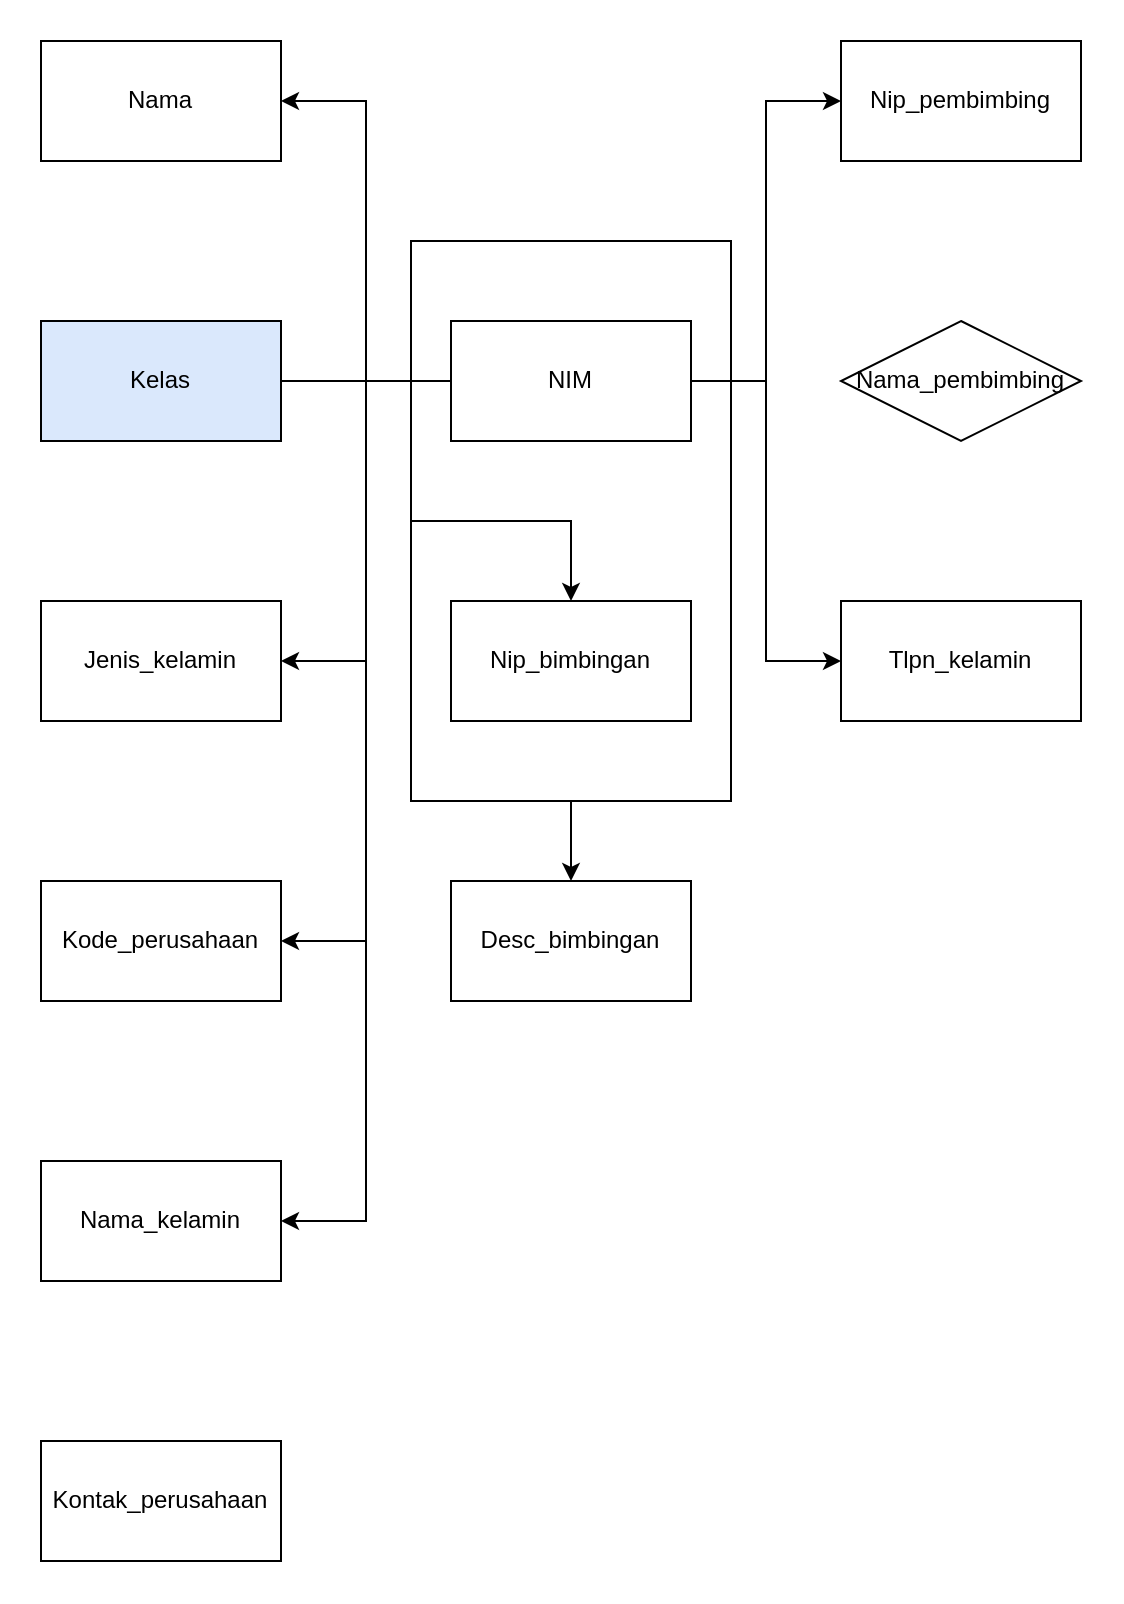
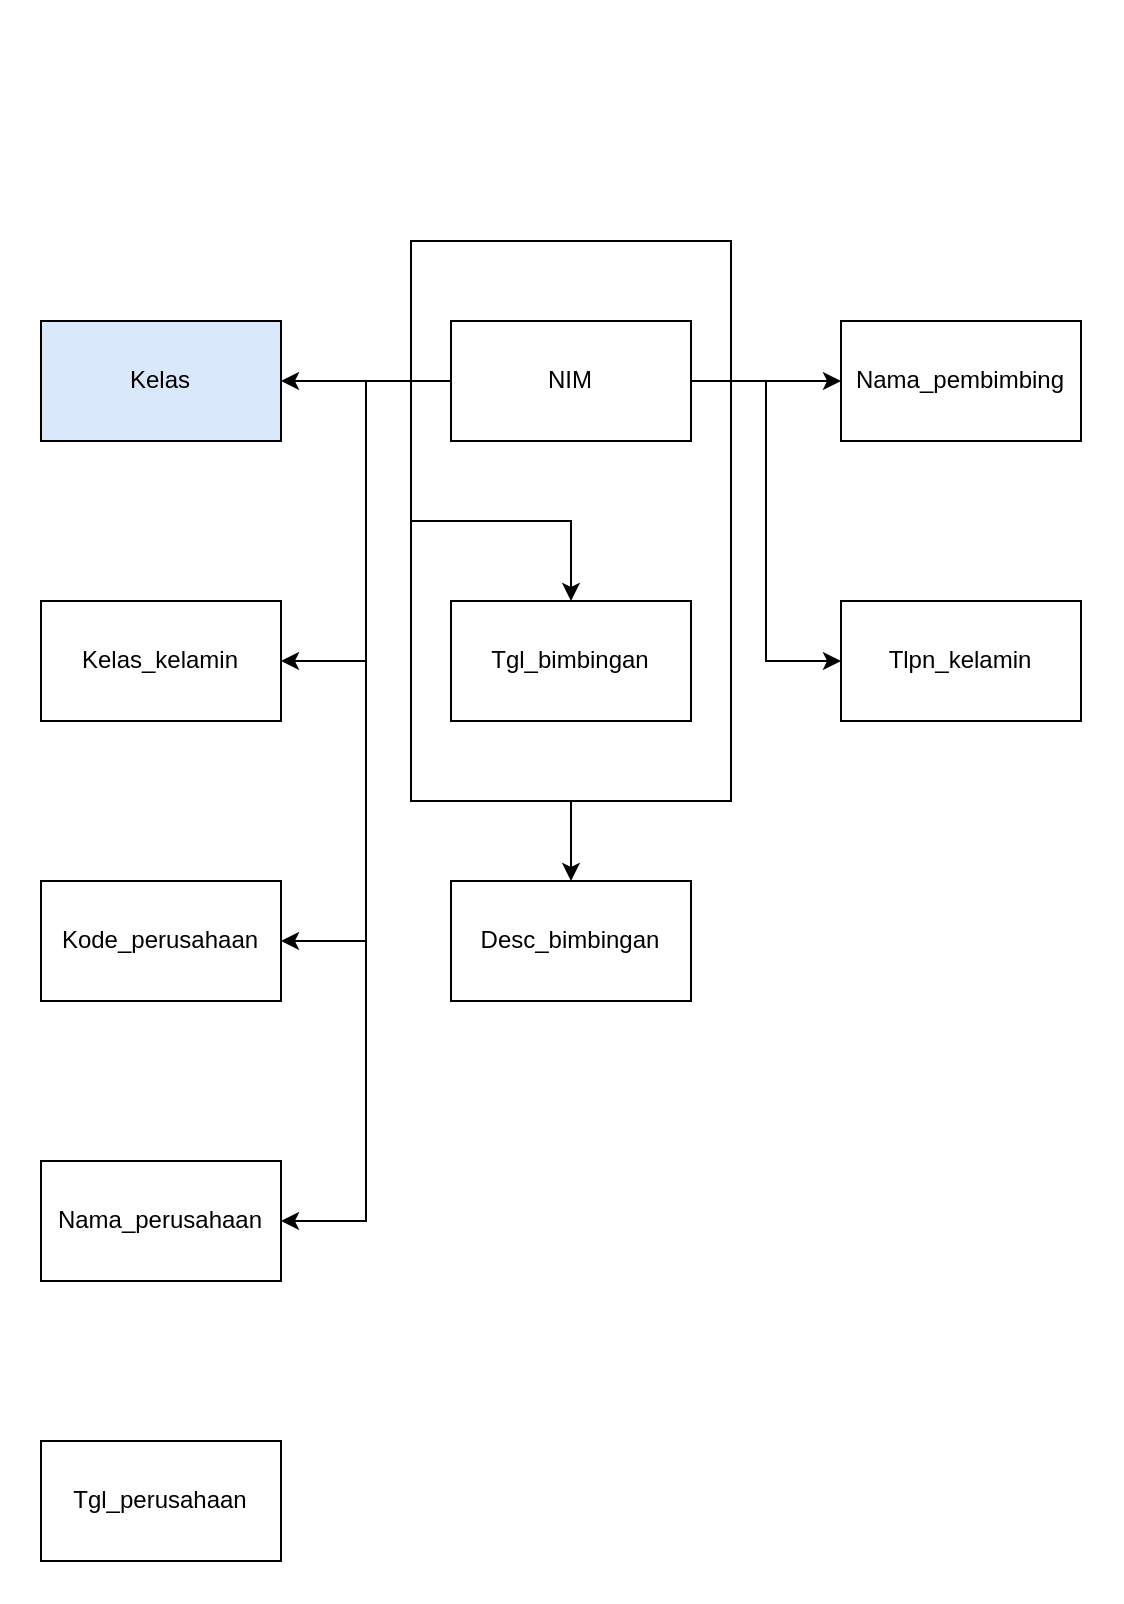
node "Nama": removed
node "Nip_pembimbing": removed
edge "NIM" -> "Nama": removed
edge "NIM" -> "Nip_pembimbing": removed
edge "Kelas" -- "NIM": arrowhead none -> classic
edge "NIM" -> "Nama_pembimbing": added
node "Nama_pembimbing": shape diamond -> rectangle
node "Jenis_kelamin": label "Jenis_kelamin" -> "Kelas_kelamin"
node "Nip_bimbingan": label "Nip_bimbingan" -> "Tgl_bimbingan"
node "Nama_kelamin": label "Nama_kelamin" -> "Nama_perusahaan"
node "Kontak_perusahaan": label "Kontak_perusahaan" -> "Tgl_perusahaan"
